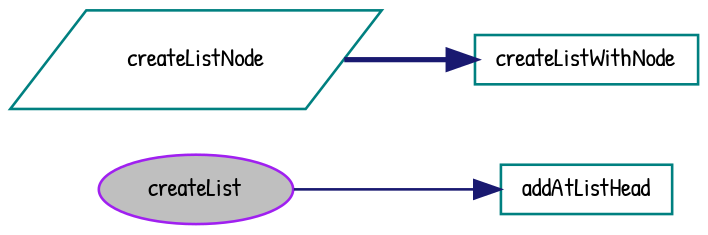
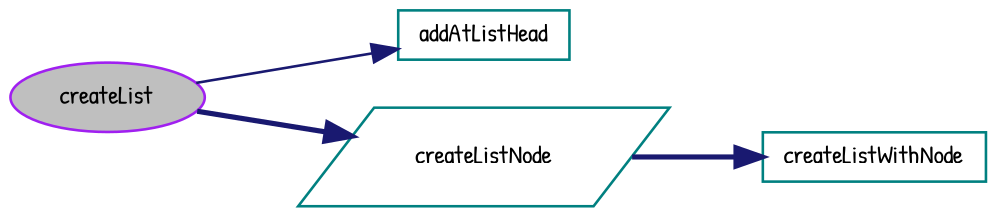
edge "createList" -> "createListNode": added
